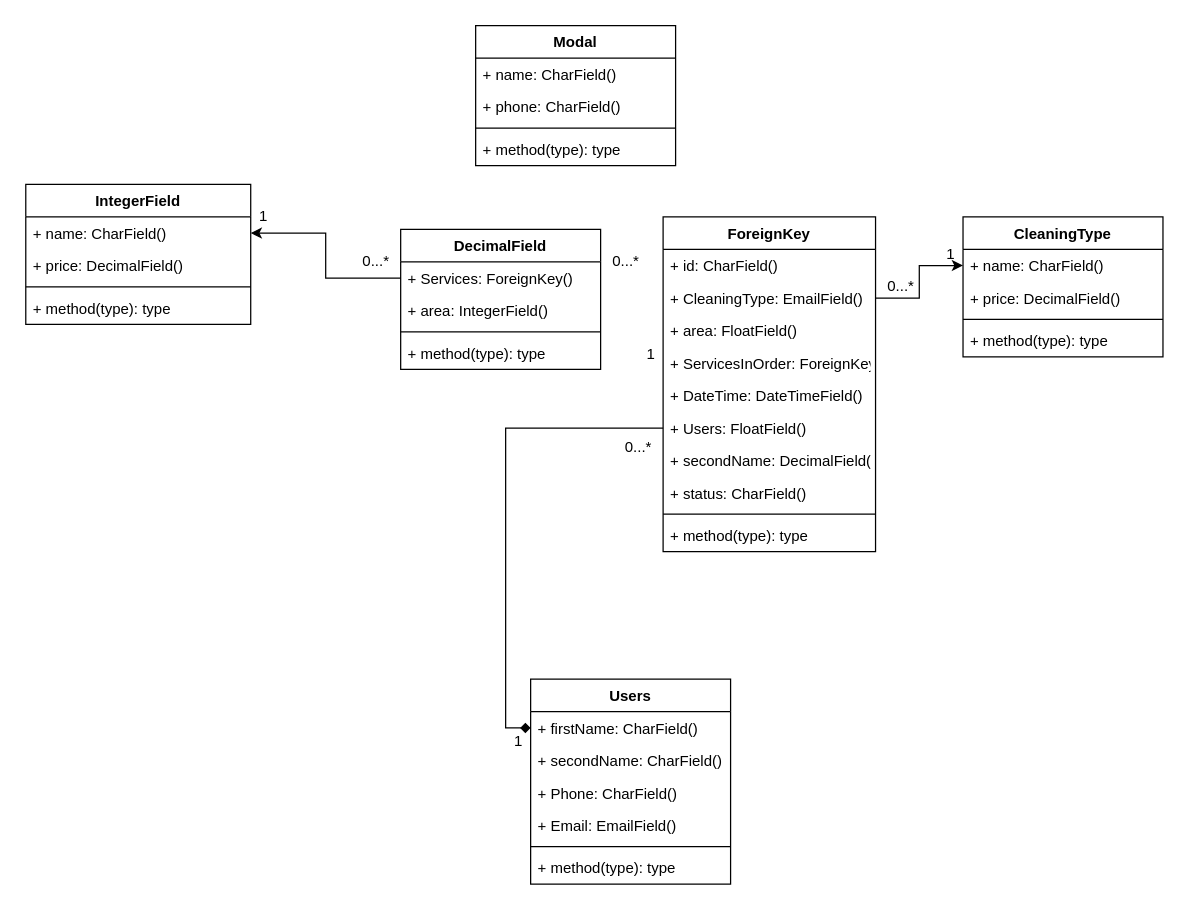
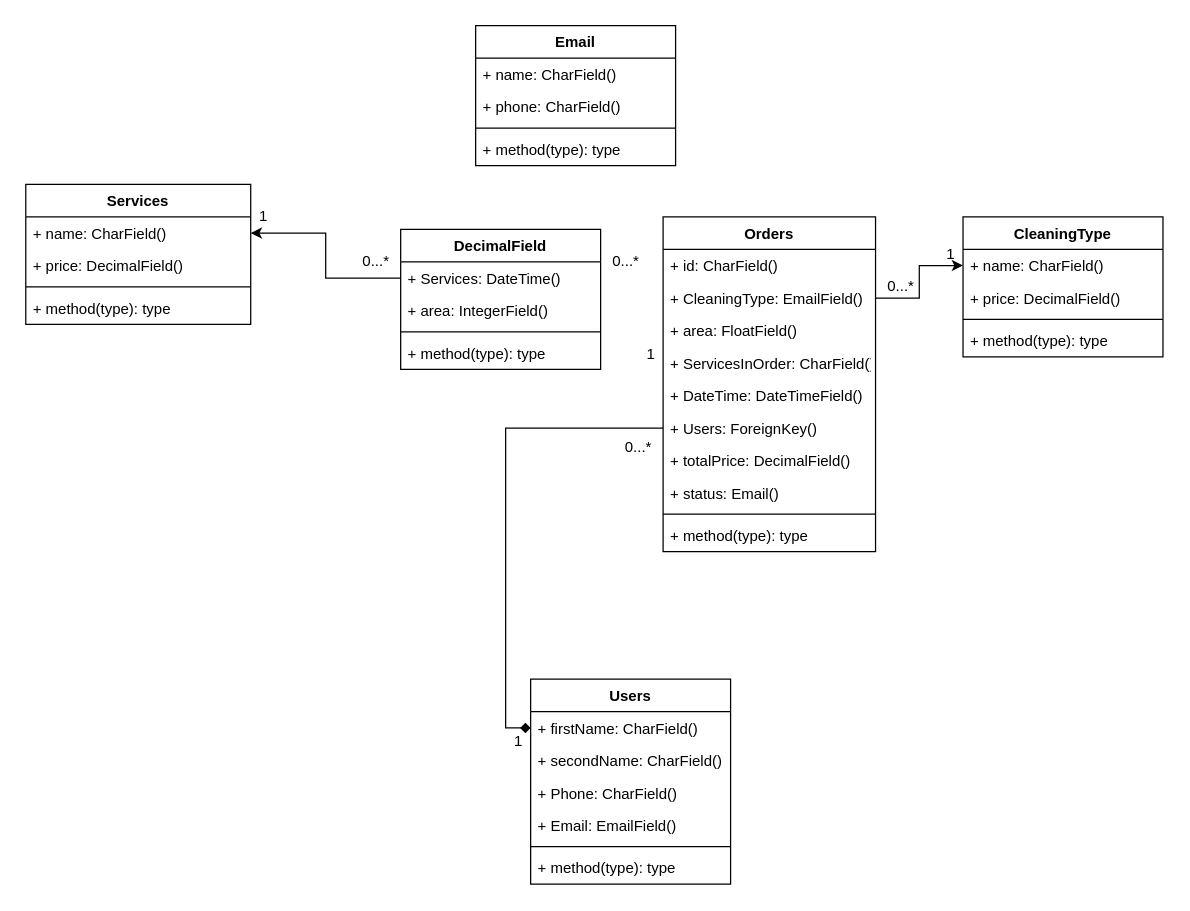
node "Modal": label "Modal" -> "Email"
node "IntegerField": label "IntegerField" -> "Services"
node "ForeignKey": label "ForeignKey" -> "Orders"
node "+ Services: ForeignKey()": label "+ Services: ForeignKey()" -> "+ Services: DateTime()"
node "+ ServicesInOrder: ForeignKey()": label "+ ServicesInOrder: ForeignKey()" -> "+ ServicesInOrder: CharField()"
node "+ Users: FloatField()": label "+ Users: FloatField()" -> "+ Users: ForeignKey()"
node "+ secondName: DecimalField()": label "+ secondName: DecimalField()" -> "+ totalPrice: DecimalField()"
node "+ status: CharField()": label "+ status: CharField()" -> "+ status: Email()"
